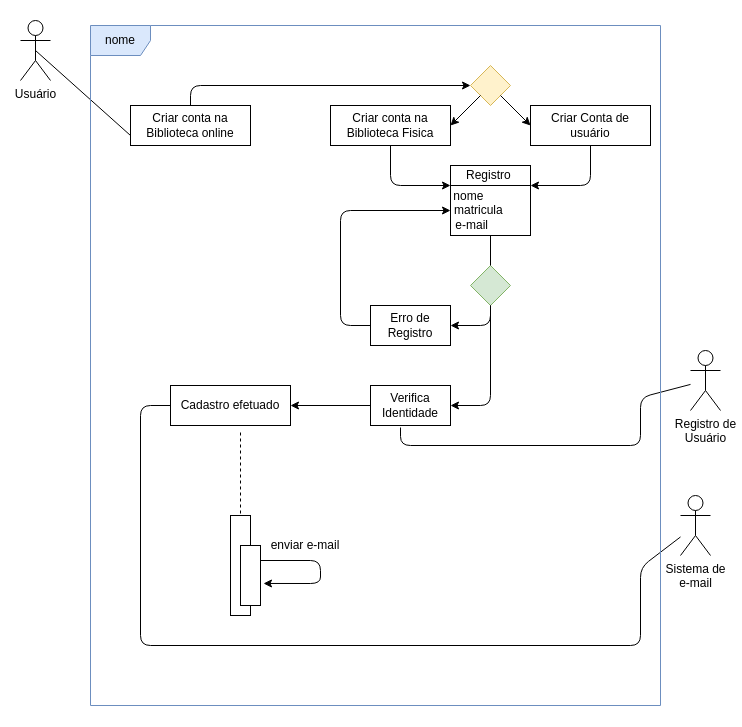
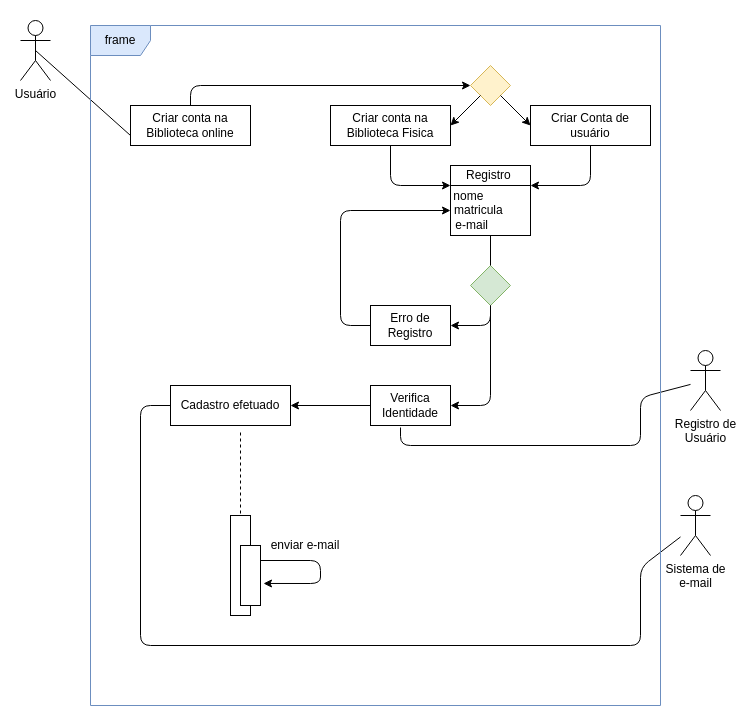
node "nome": label "nome" -> "frame"
